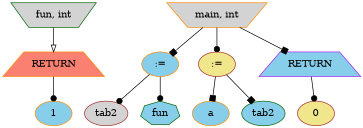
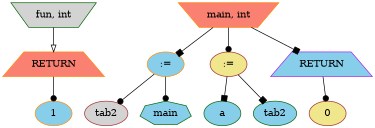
node "main, int": fillcolor lightgrey -> salmon
node "fun": label "fun" -> "main"
node "a": color darkorange -> darkgreen
